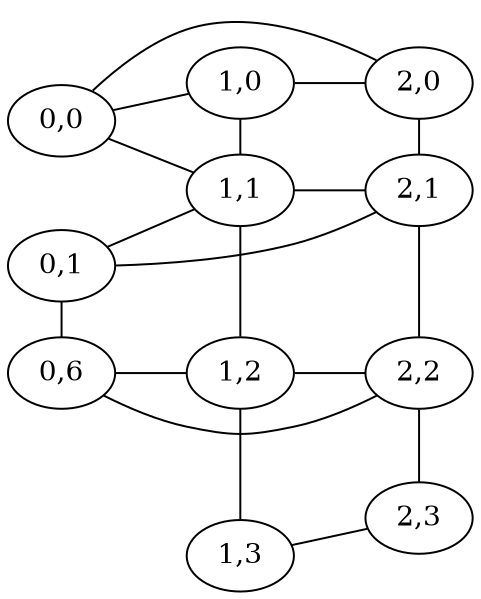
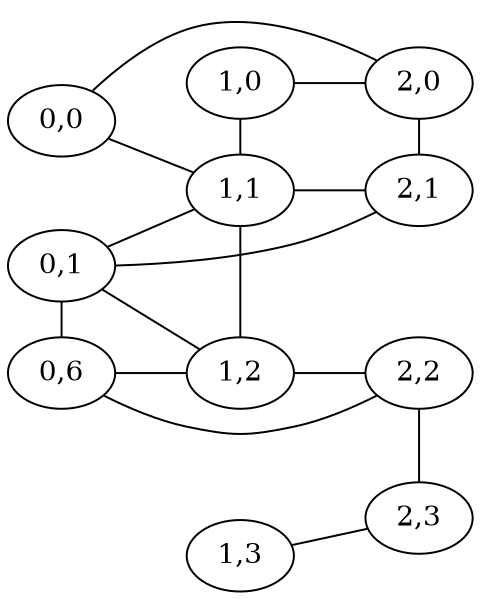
edge "1,0" -- "0,0": removed
edge "2,1" -- "2,2": removed
edge "1,2" -- "1,3": now "1,2" -- "0,1"
